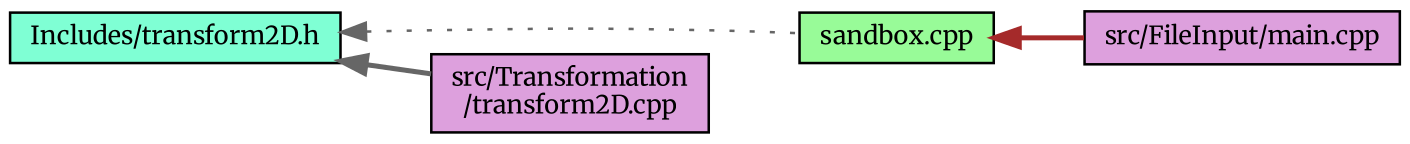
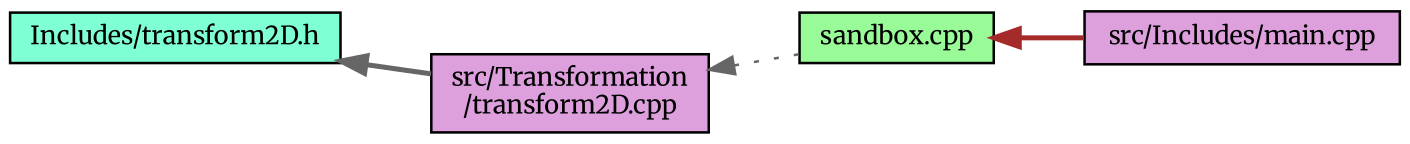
edge "sandbox.cpp" -> "Includes/transform2D.h": now "sandbox.cpp" -> "src/Transformation /transform2D.cpp"
node "src/FileInput/main.cpp": label "src/FileInput/main.cpp" -> "src/Includes/main.cpp"
